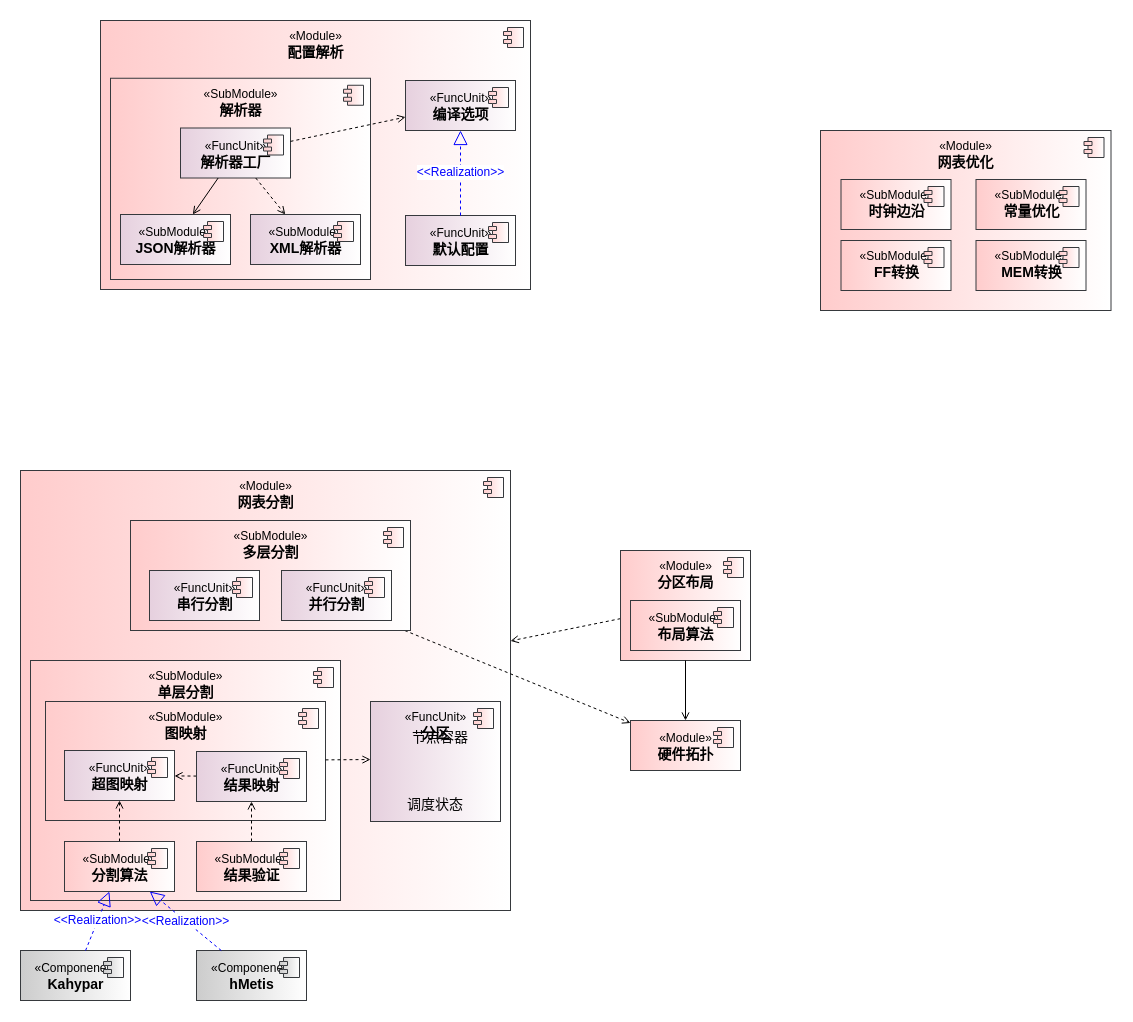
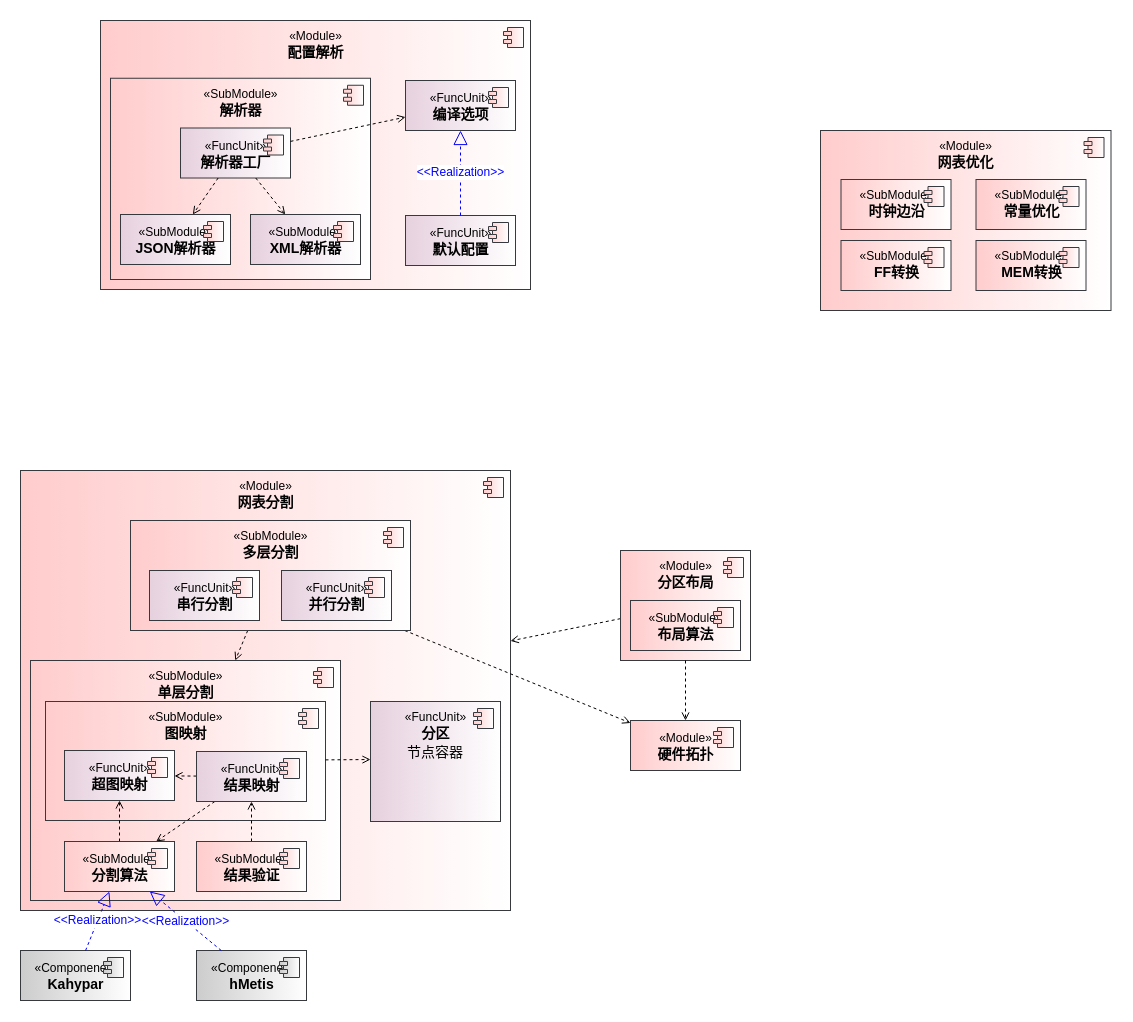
edge "«FuncUnit»解析器工厂" -> "«SubModule»JSON解析器": style solid -> dashed
edge "«SubModule»多层分割" -> "«SubModule»单层分割": added
edge "«Module»分区布局" -> "«Module»硬件拓扑": style solid -> dashed
node "节点容器": moved (441, 738) -> (436, 753)
node "调度状态": removed
edge "«FuncUnit»结果映射" -> "«SubModule»分割算法": added
